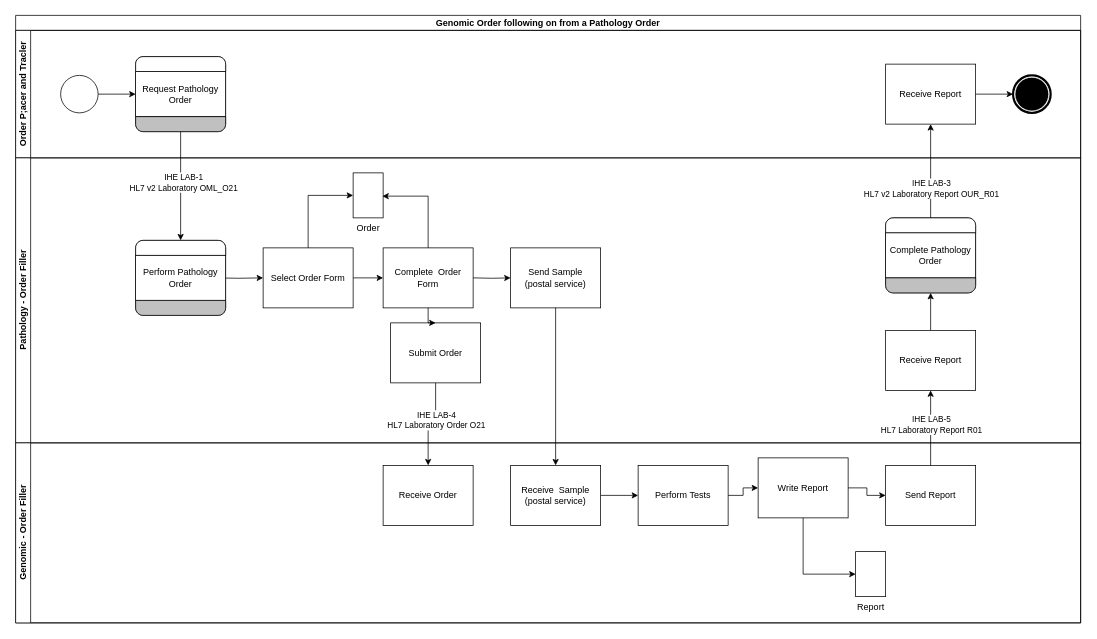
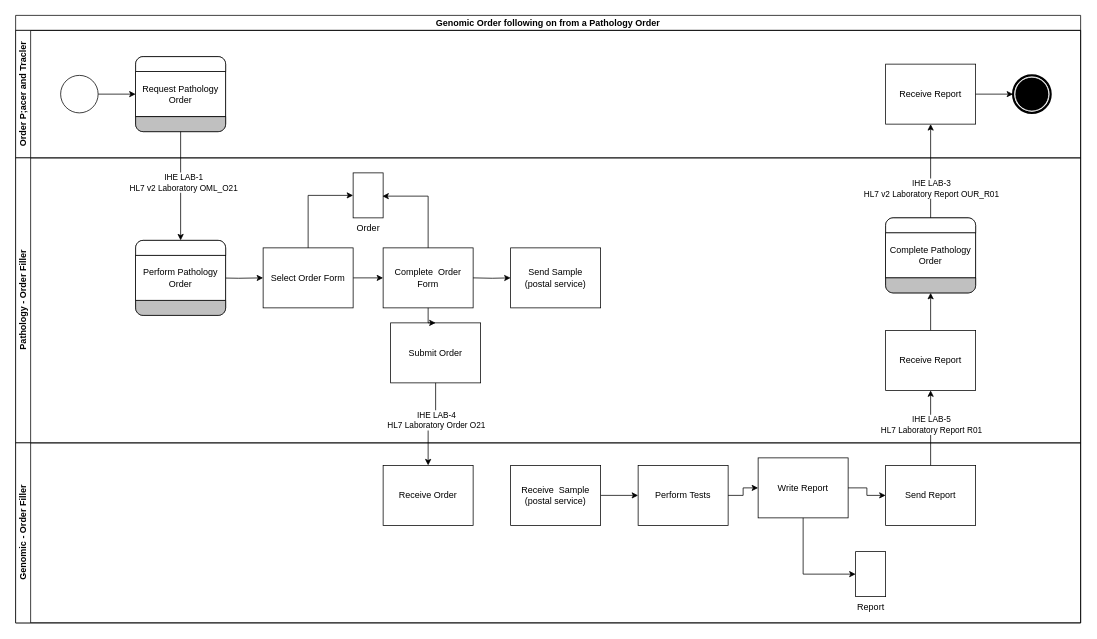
edge "Send Sample (postal service)" -> "Receive Sample (postal service)": removed
